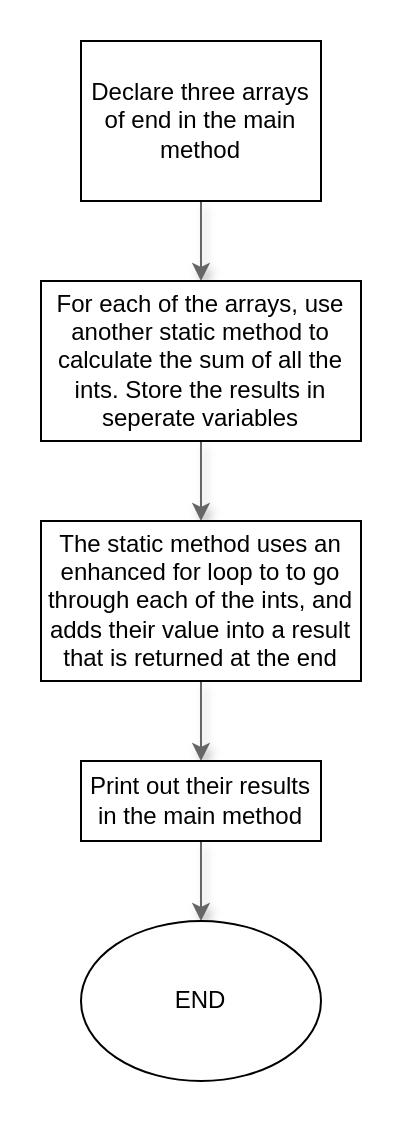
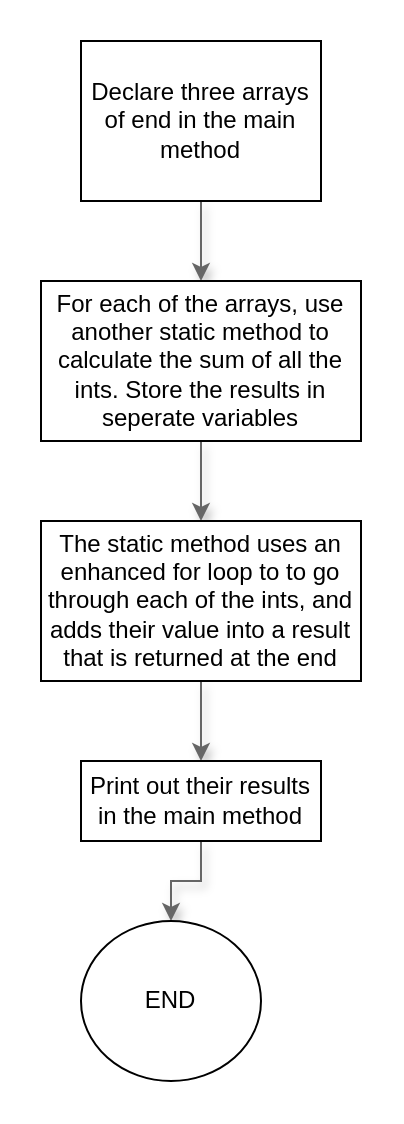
node "END": size 240x160 -> 180x160
